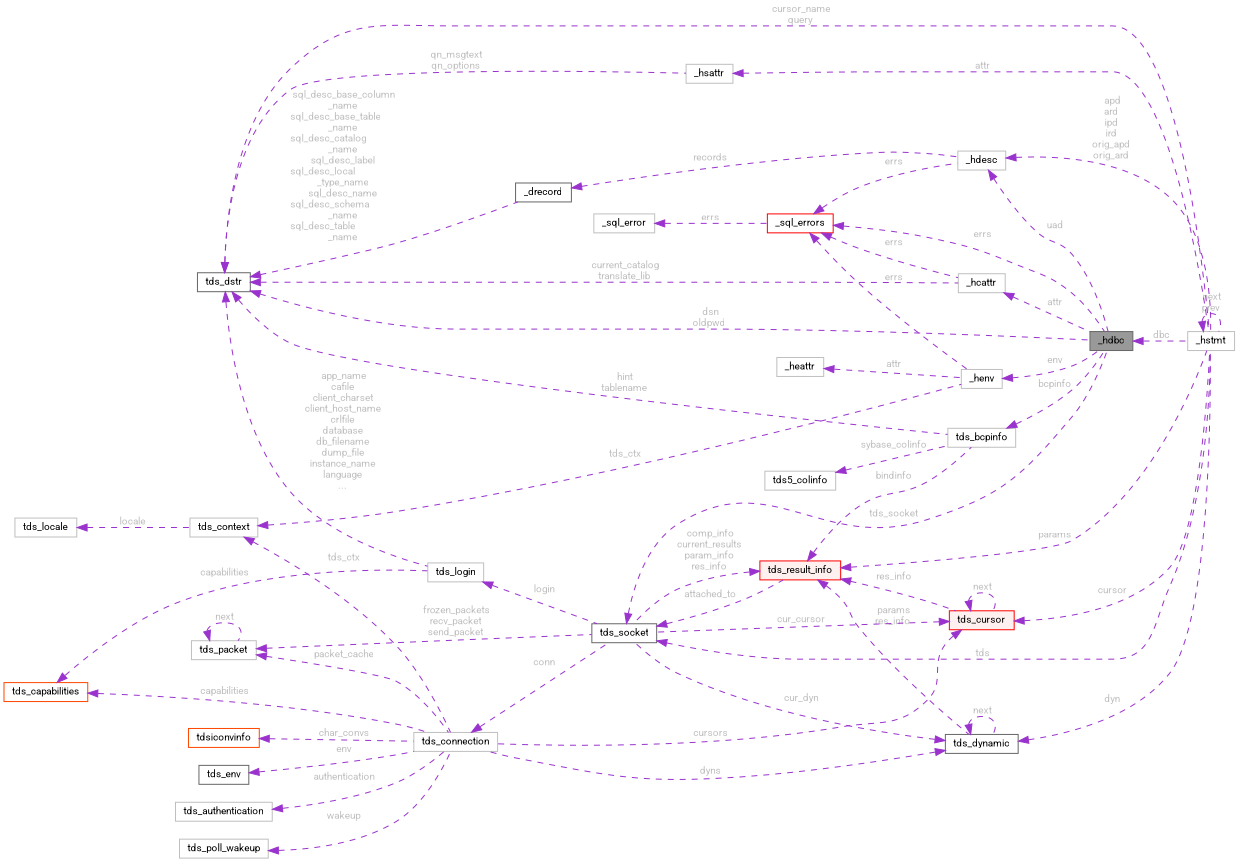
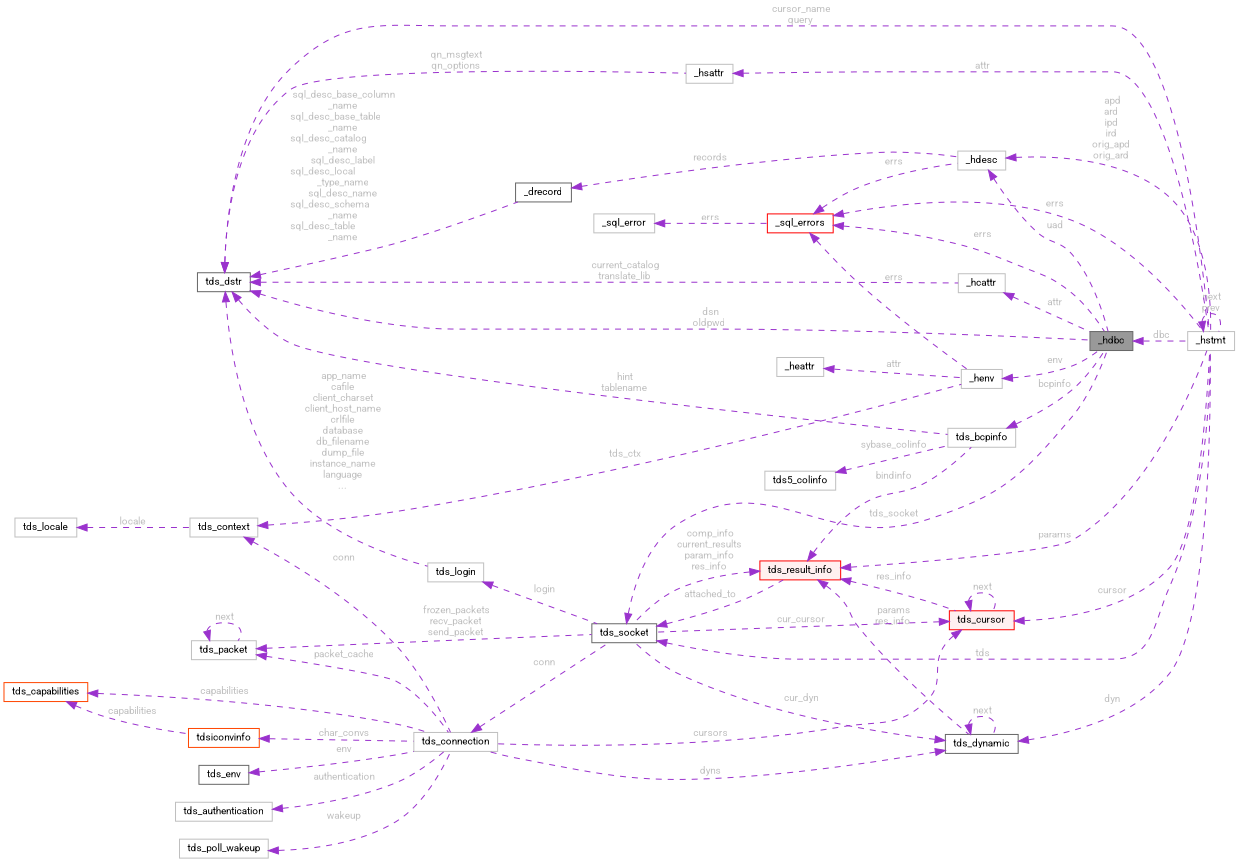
edge "_hcattr" -> "_sql_errors": now "_hstmt" -> "_sql_errors"
edge "tds_connection" -> "tds_context": label " tds_ctx" -> " conn"
edge "tds_login" -> "tds_capabilities": now "tdsiconvinfo" -> "tds_capabilities"
